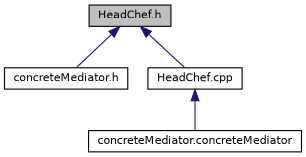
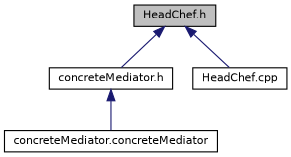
edge "concreteMediator.concreteMediator" -> "HeadChef.cpp": now "concreteMediator.concreteMediator" -> "concreteMediator.h"
